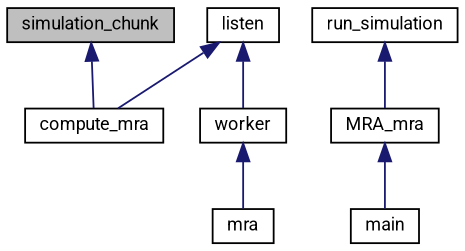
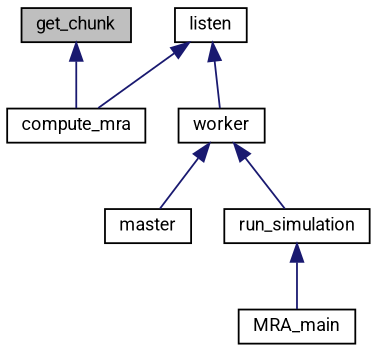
node "simulation_chunk": label "simulation_chunk" -> "get_chunk"
node "MRA_mra": label "MRA_mra" -> "MRA_main"
edge "run_simulation" -> "worker": added
node "mra": label "mra" -> "master"
node "main": removed
